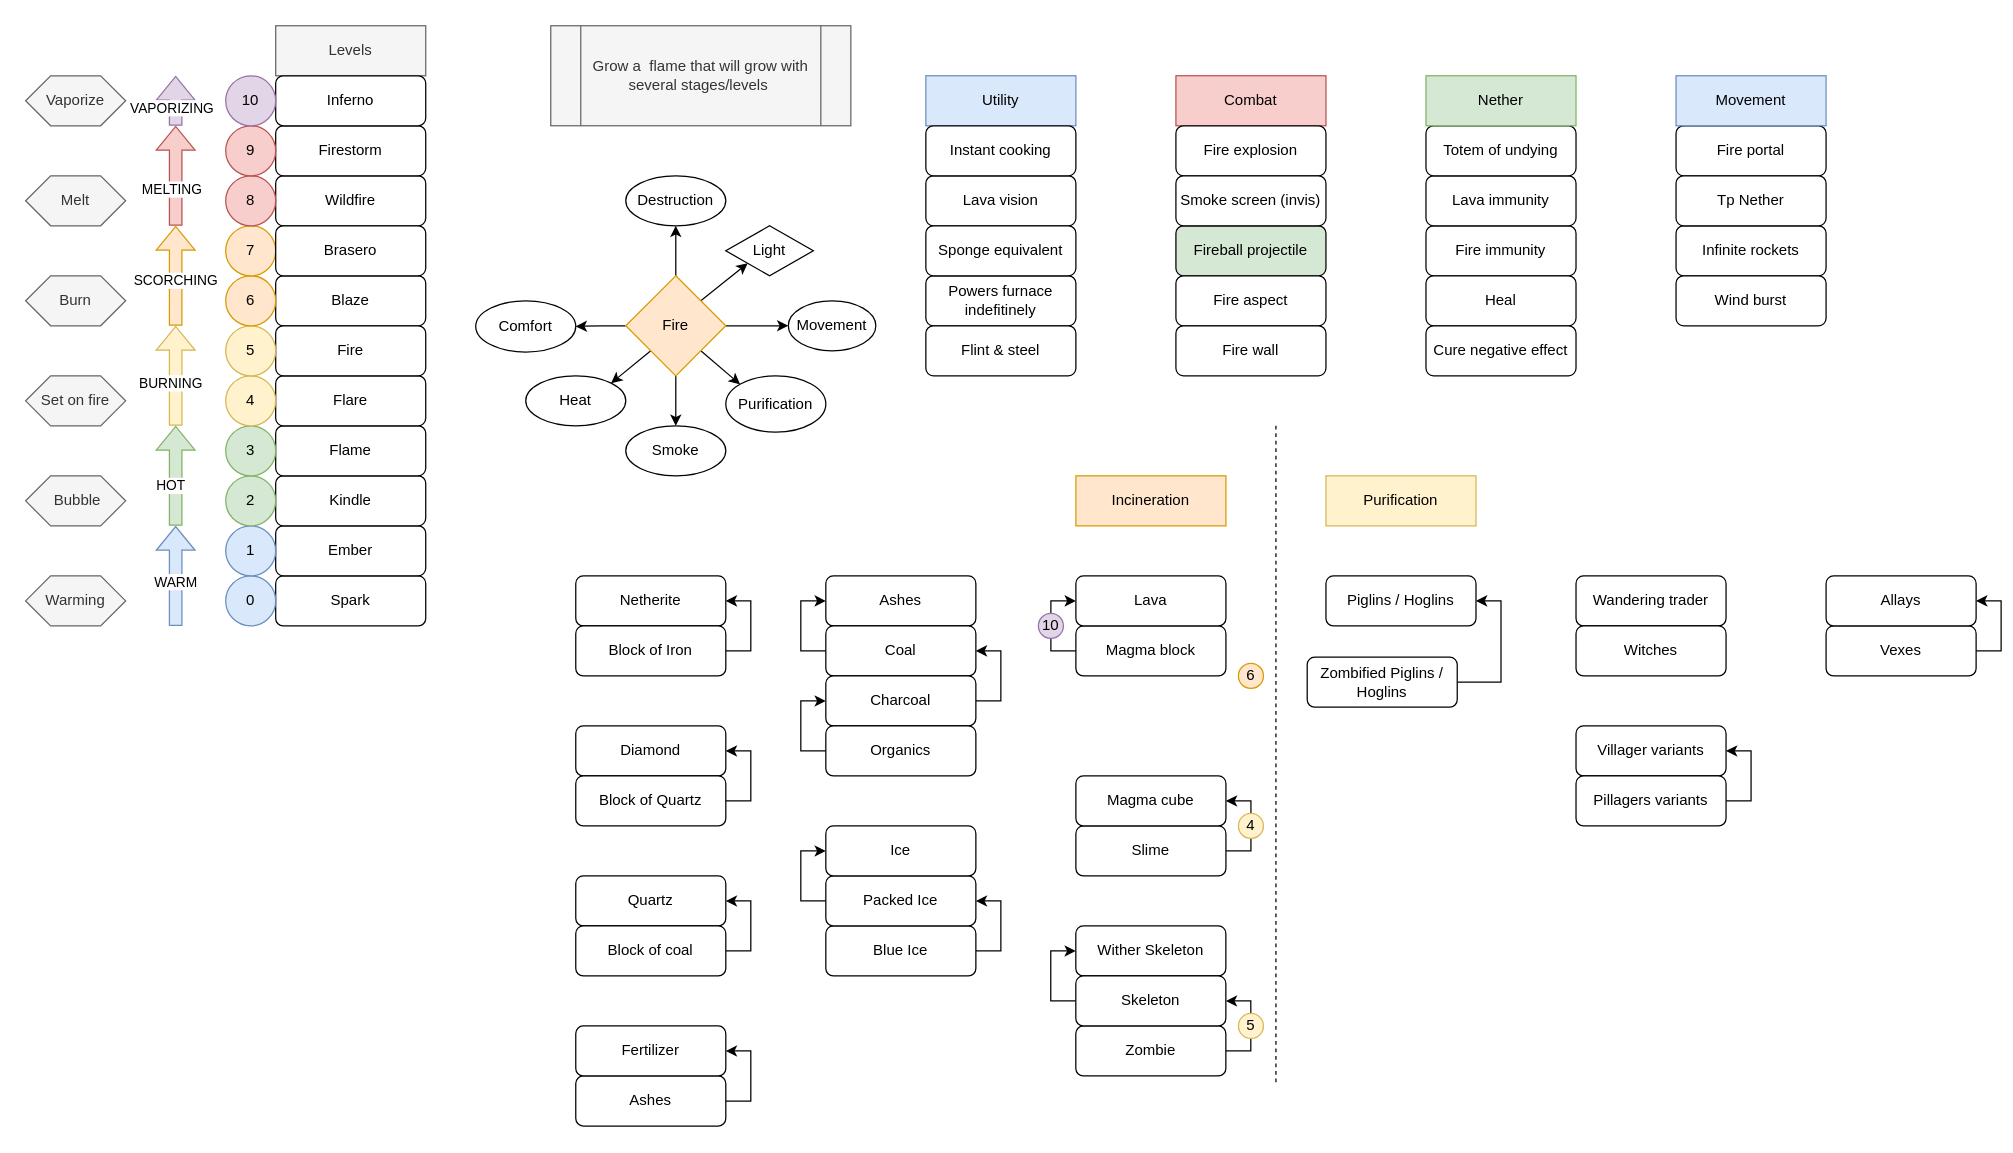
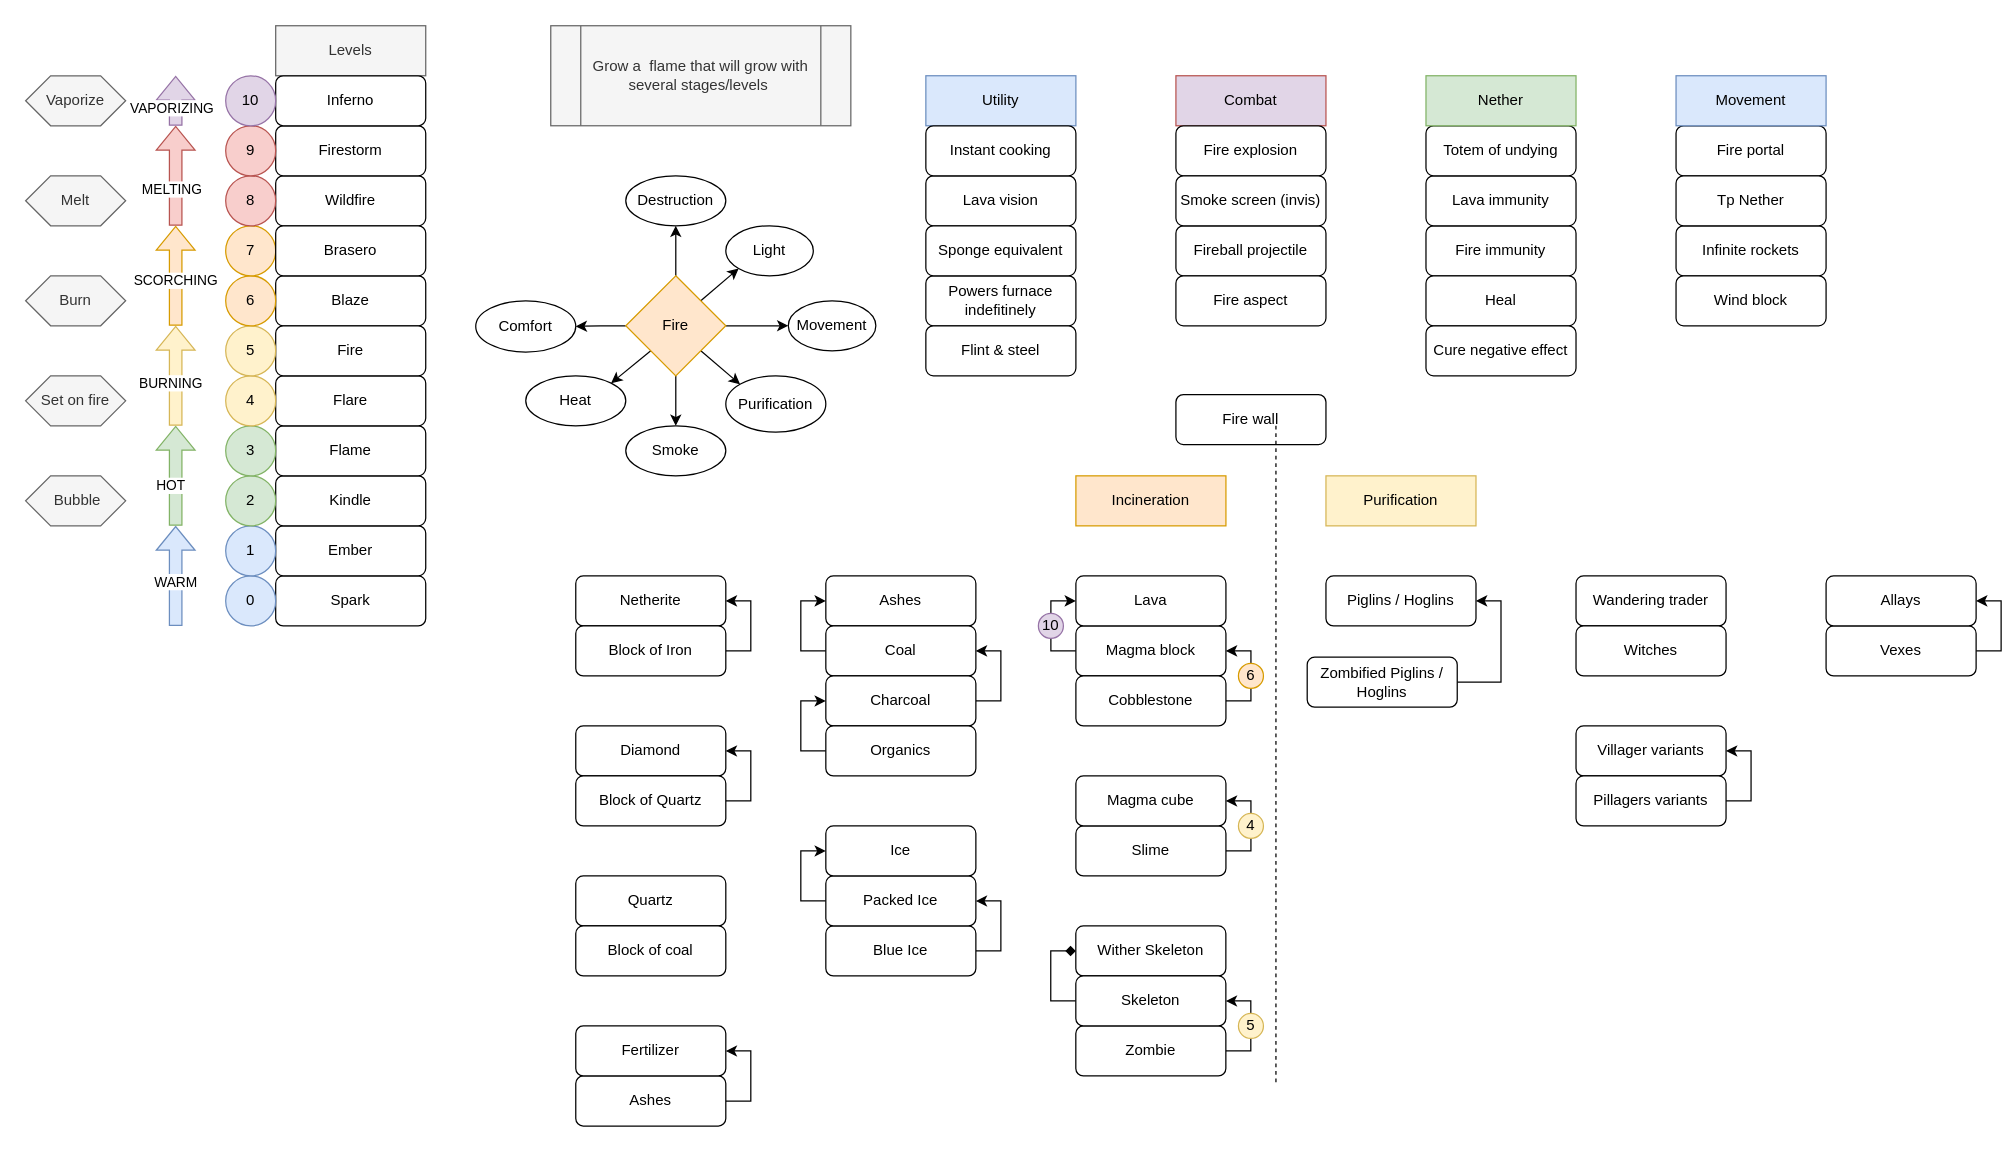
node "Combat": fillcolor #f8cecc -> #e1d5e7
node "Light": shape diamond -> ellipse
node "Fireball projectile": fillcolor #d5e8d4 -> #ffffff
node "Wind burst": label "Wind burst" -> "Wind block"
node "Fire wall": moved (1251, 351) -> (1251, 419)
node "Warming": removed
node "Cobblestone": added
edge "Cobblestone" -> "Magma block": added
edge "Block of coal" -> "Quartz": removed
edge "Skeleton" -> "Wither Skeleton": arrowhead classic -> diamond
